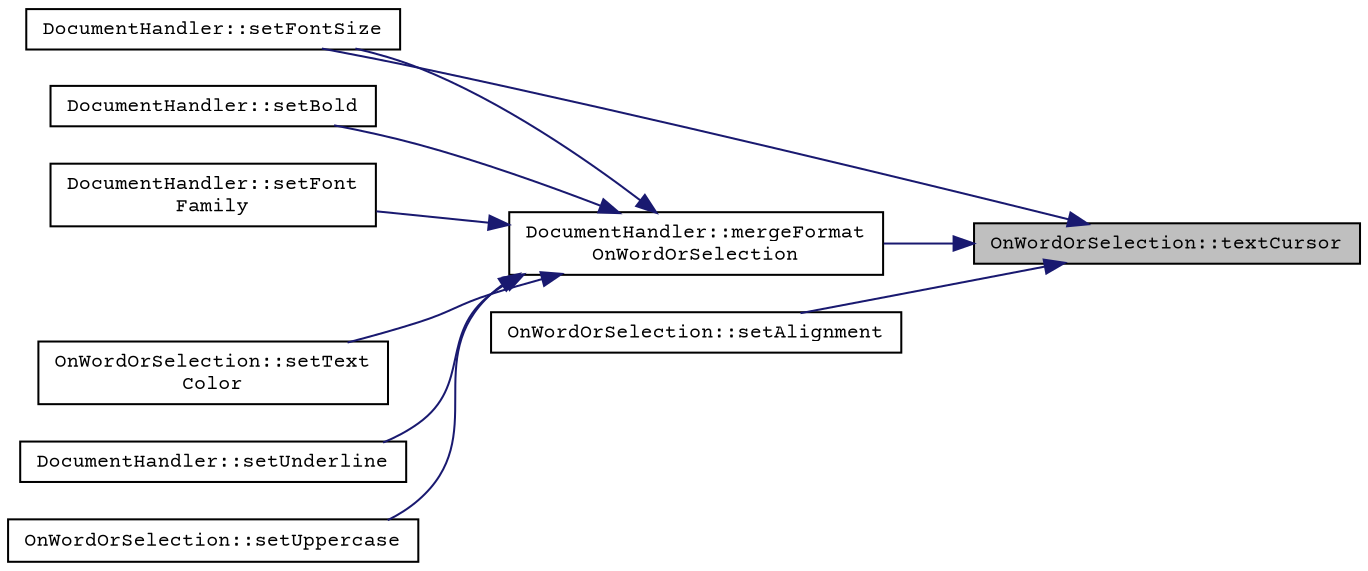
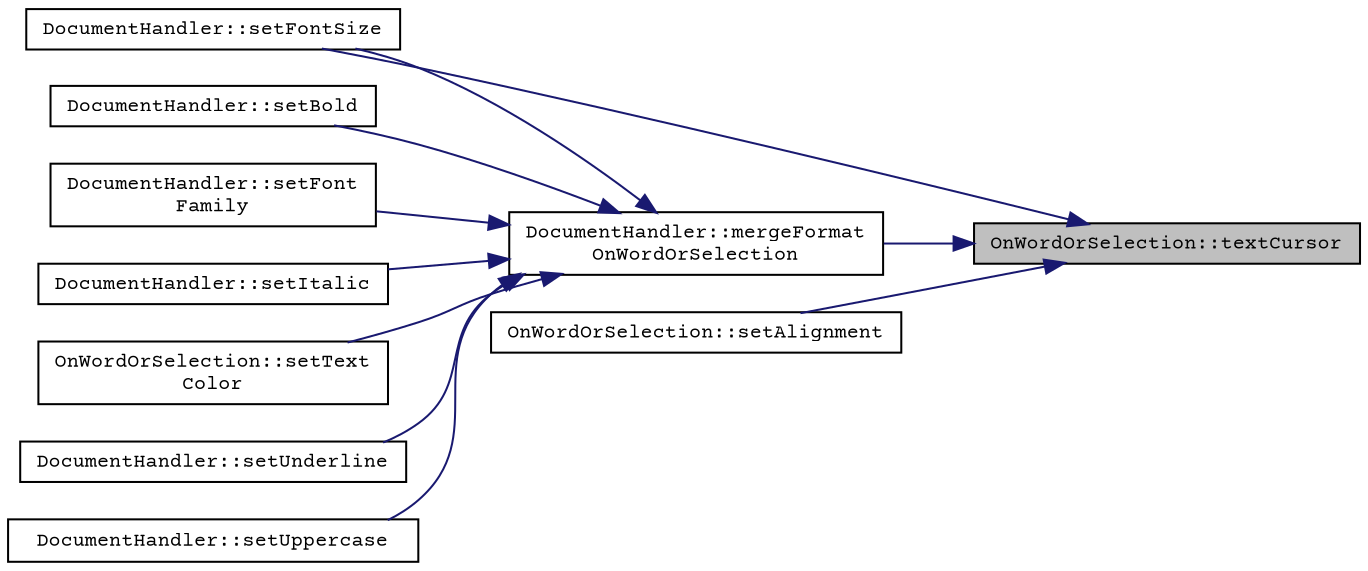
node "DocumentHandler::setItalic": added
node "OnWordOrSelection::setUppercase": label "OnWordOrSelection::setUppercase" -> "DocumentHandler::setUppercase"
